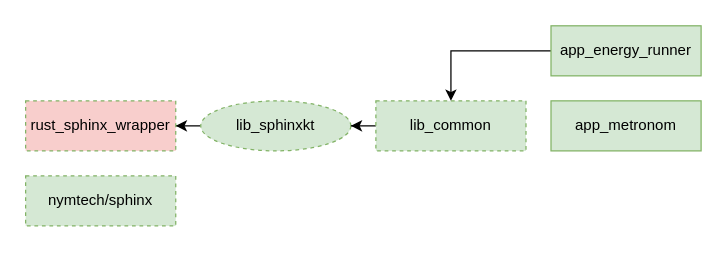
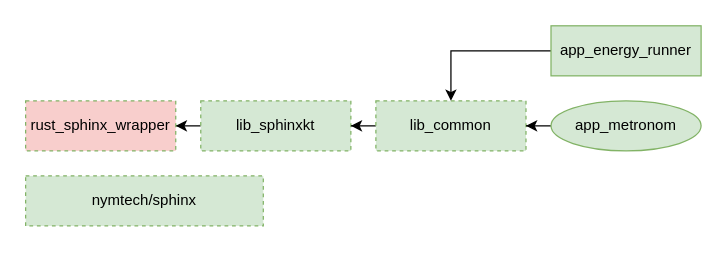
node "lib_sphinxkt": shape ellipse -> rectangle
edge "app_metronom" -> "lib_common": added
node "app_metronom": shape rectangle -> ellipse
node "nymtech/sphinx": size 150x50 -> 238x50
